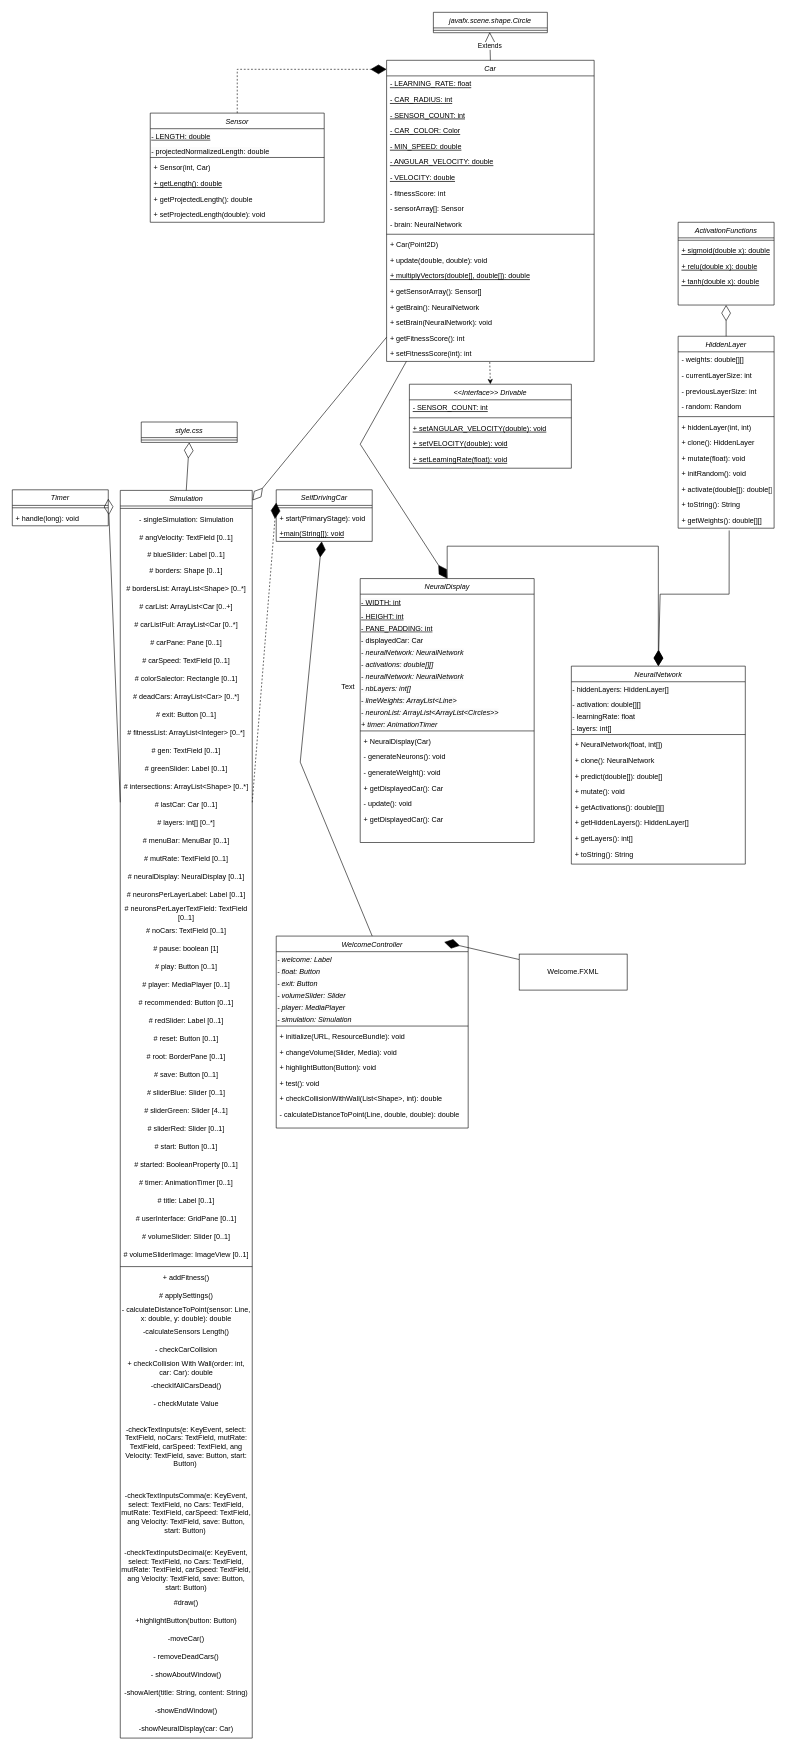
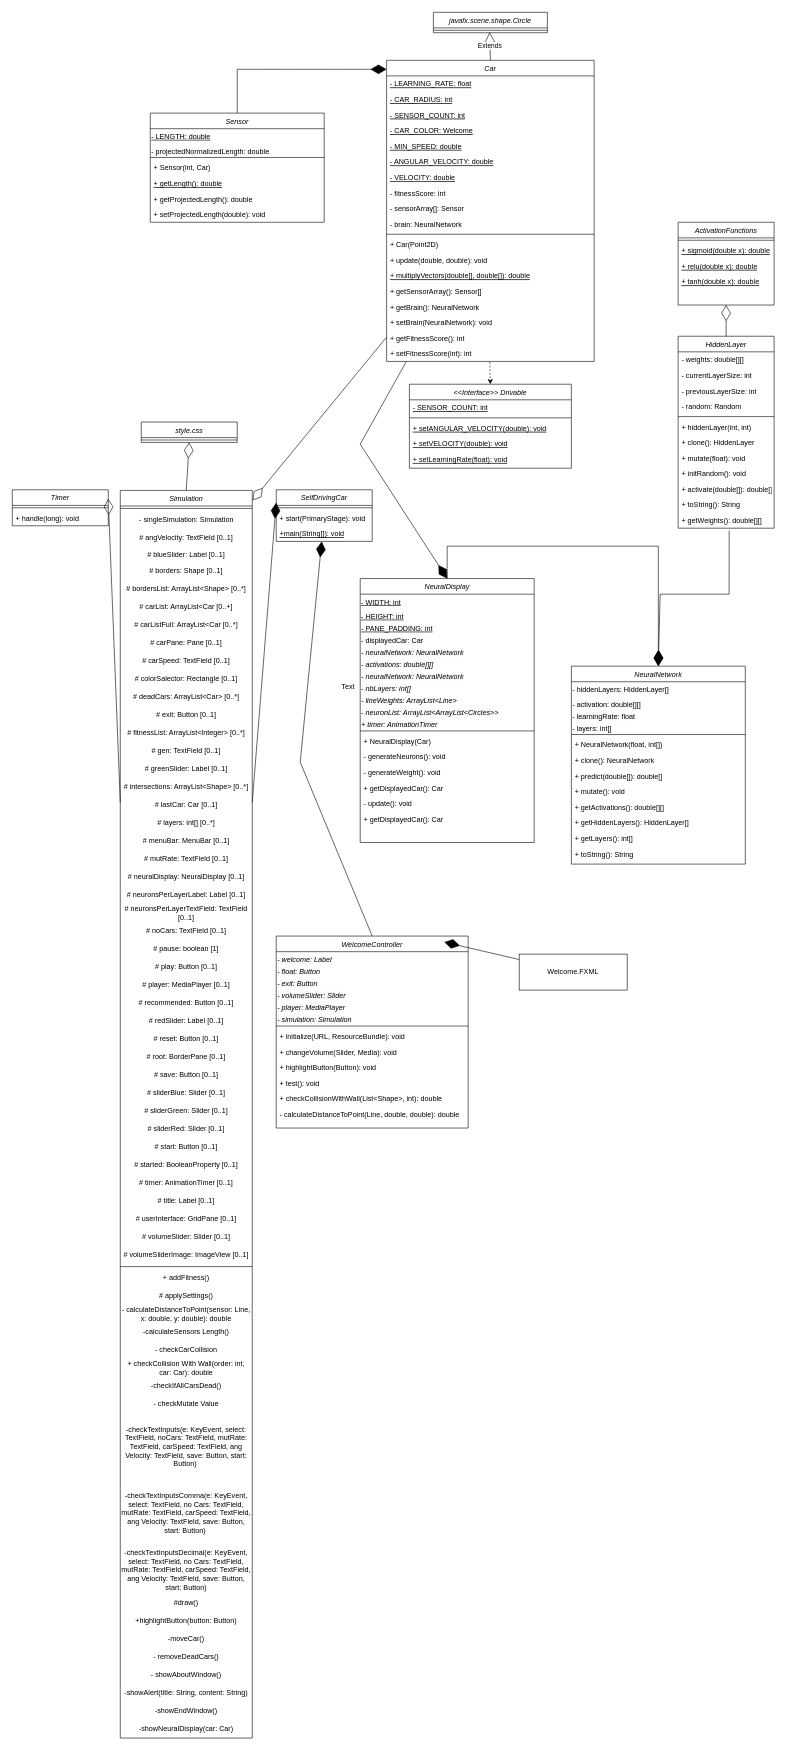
edge "Sensor" -> "Car": style dashed -> solid
node "- CAR_COLOR: Color": label "- CAR_COLOR: Color" -> "- CAR_COLOR: Welcome"
edge "Simulation" -> "SelfDrivingCar": style dashed -> solid
node "# sliderGreen: Slider [4..1]": label "# sliderGreen: Slider [4..1]" -> "# sliderGreen: Slider [0..1]"
